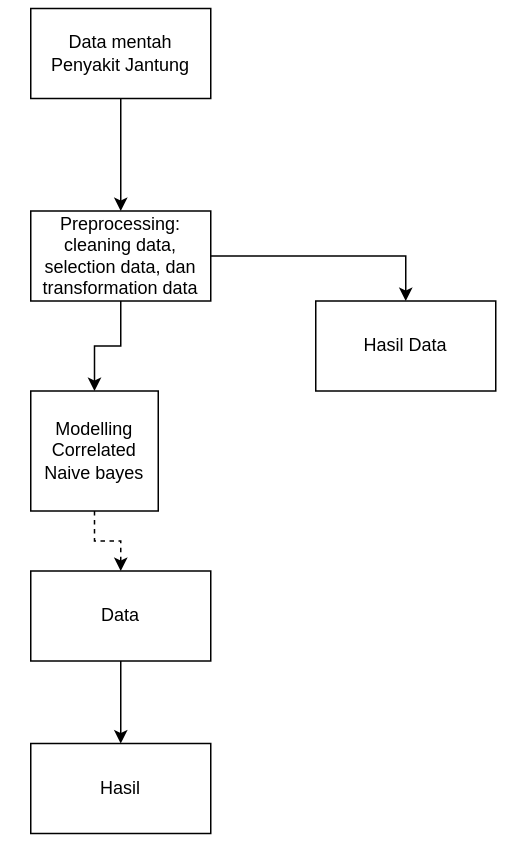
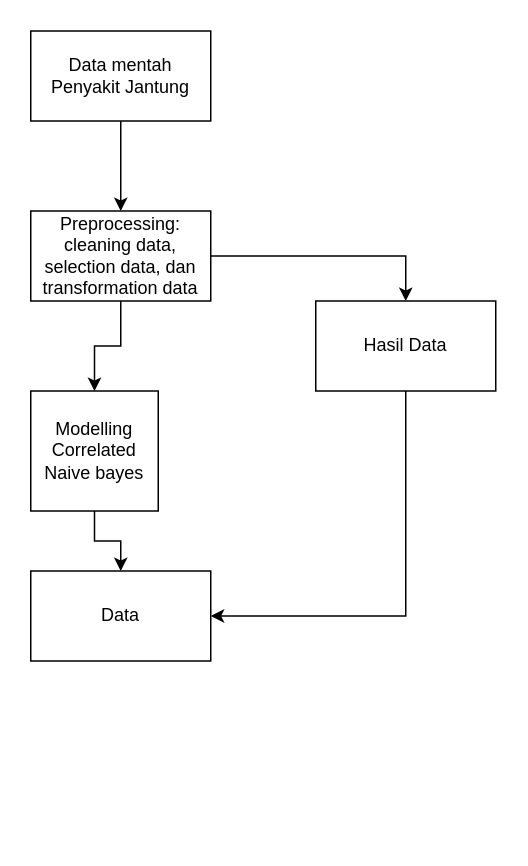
node "Data mentah Penyakit Jantung": moved (121, 53) -> (121, 76)
edge "Modelling Correlated Naive bayes" -> "Data": style dashed -> solid
edge "Hasil Data" -> "Data": added
edge "Data" -> "Hasil": removed
node "Hasil": removed
